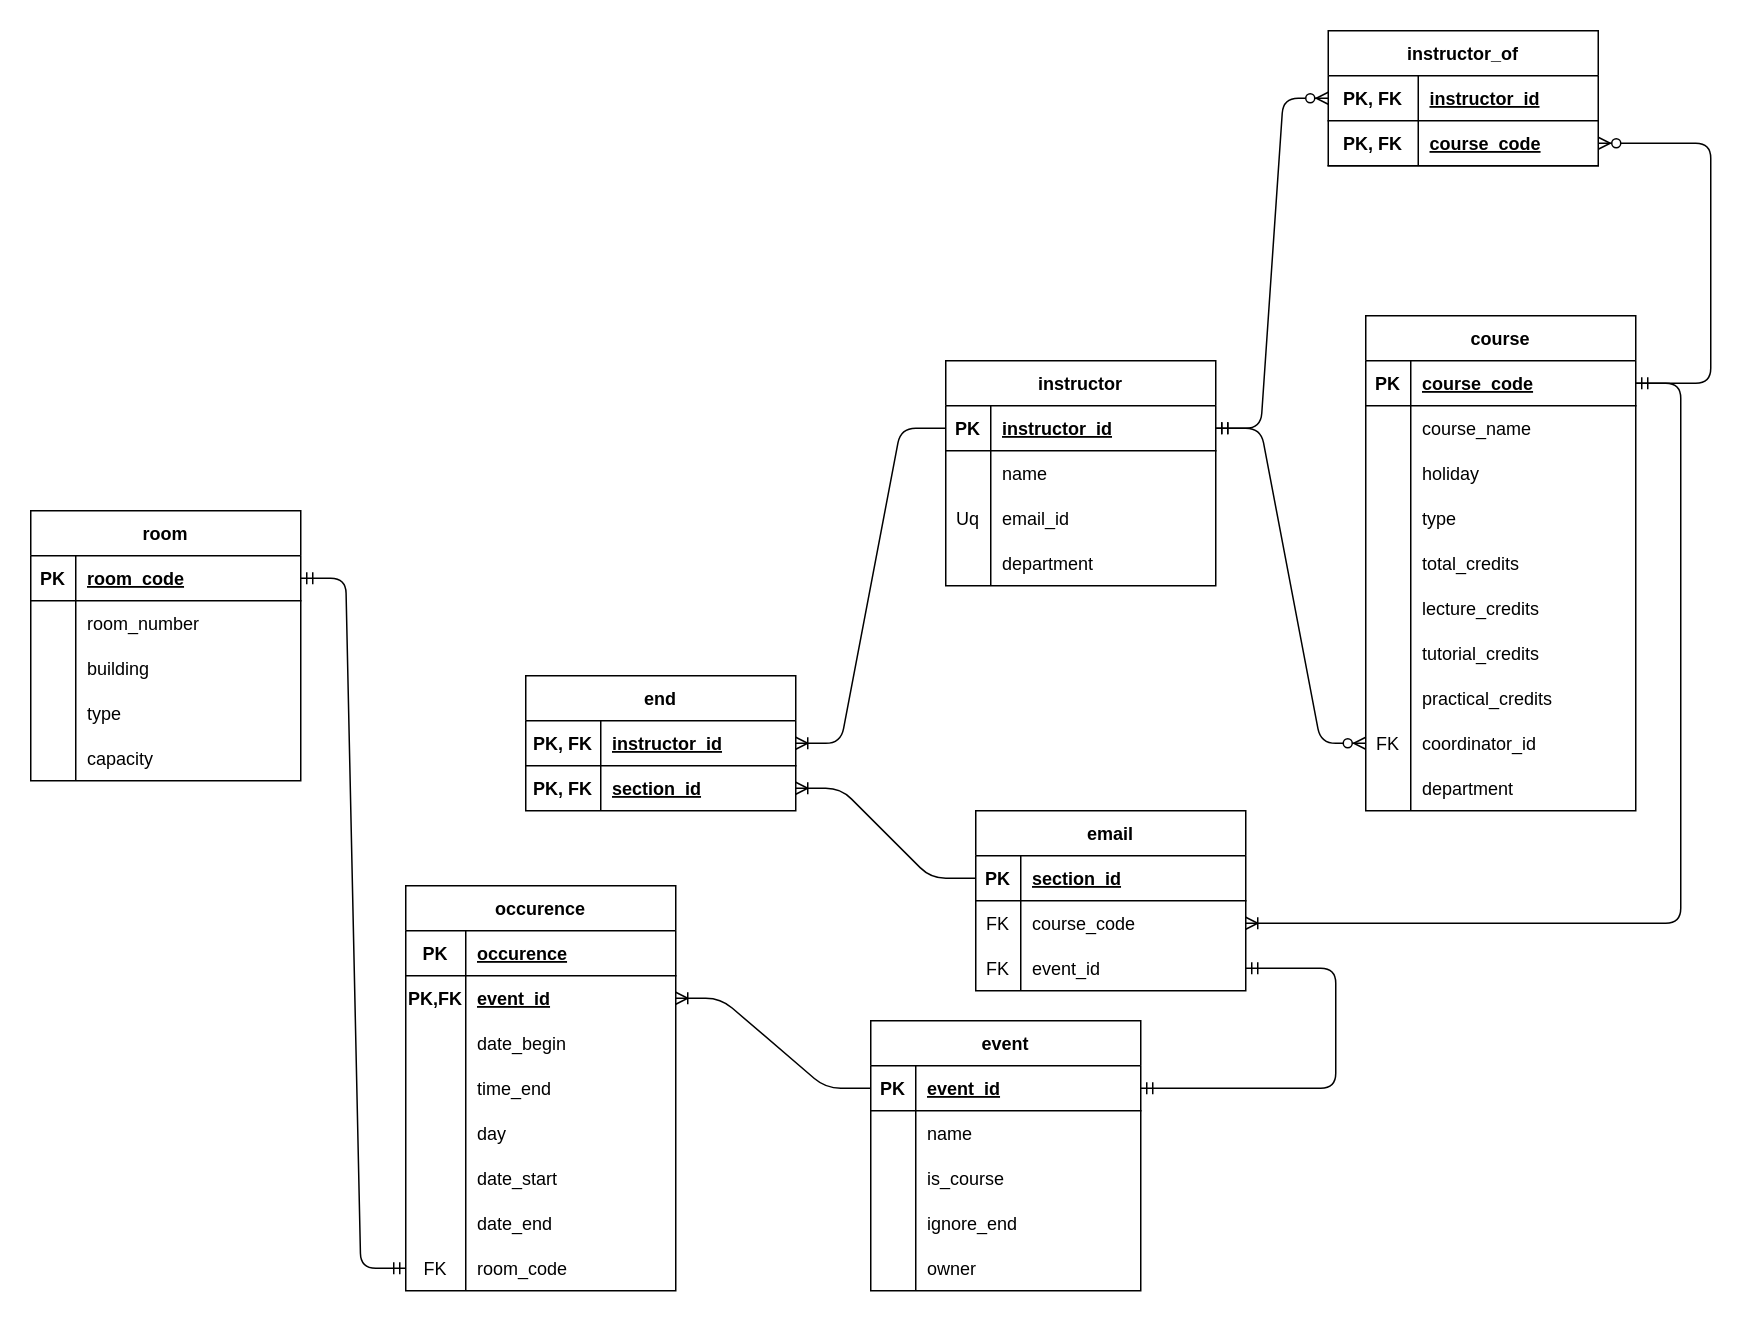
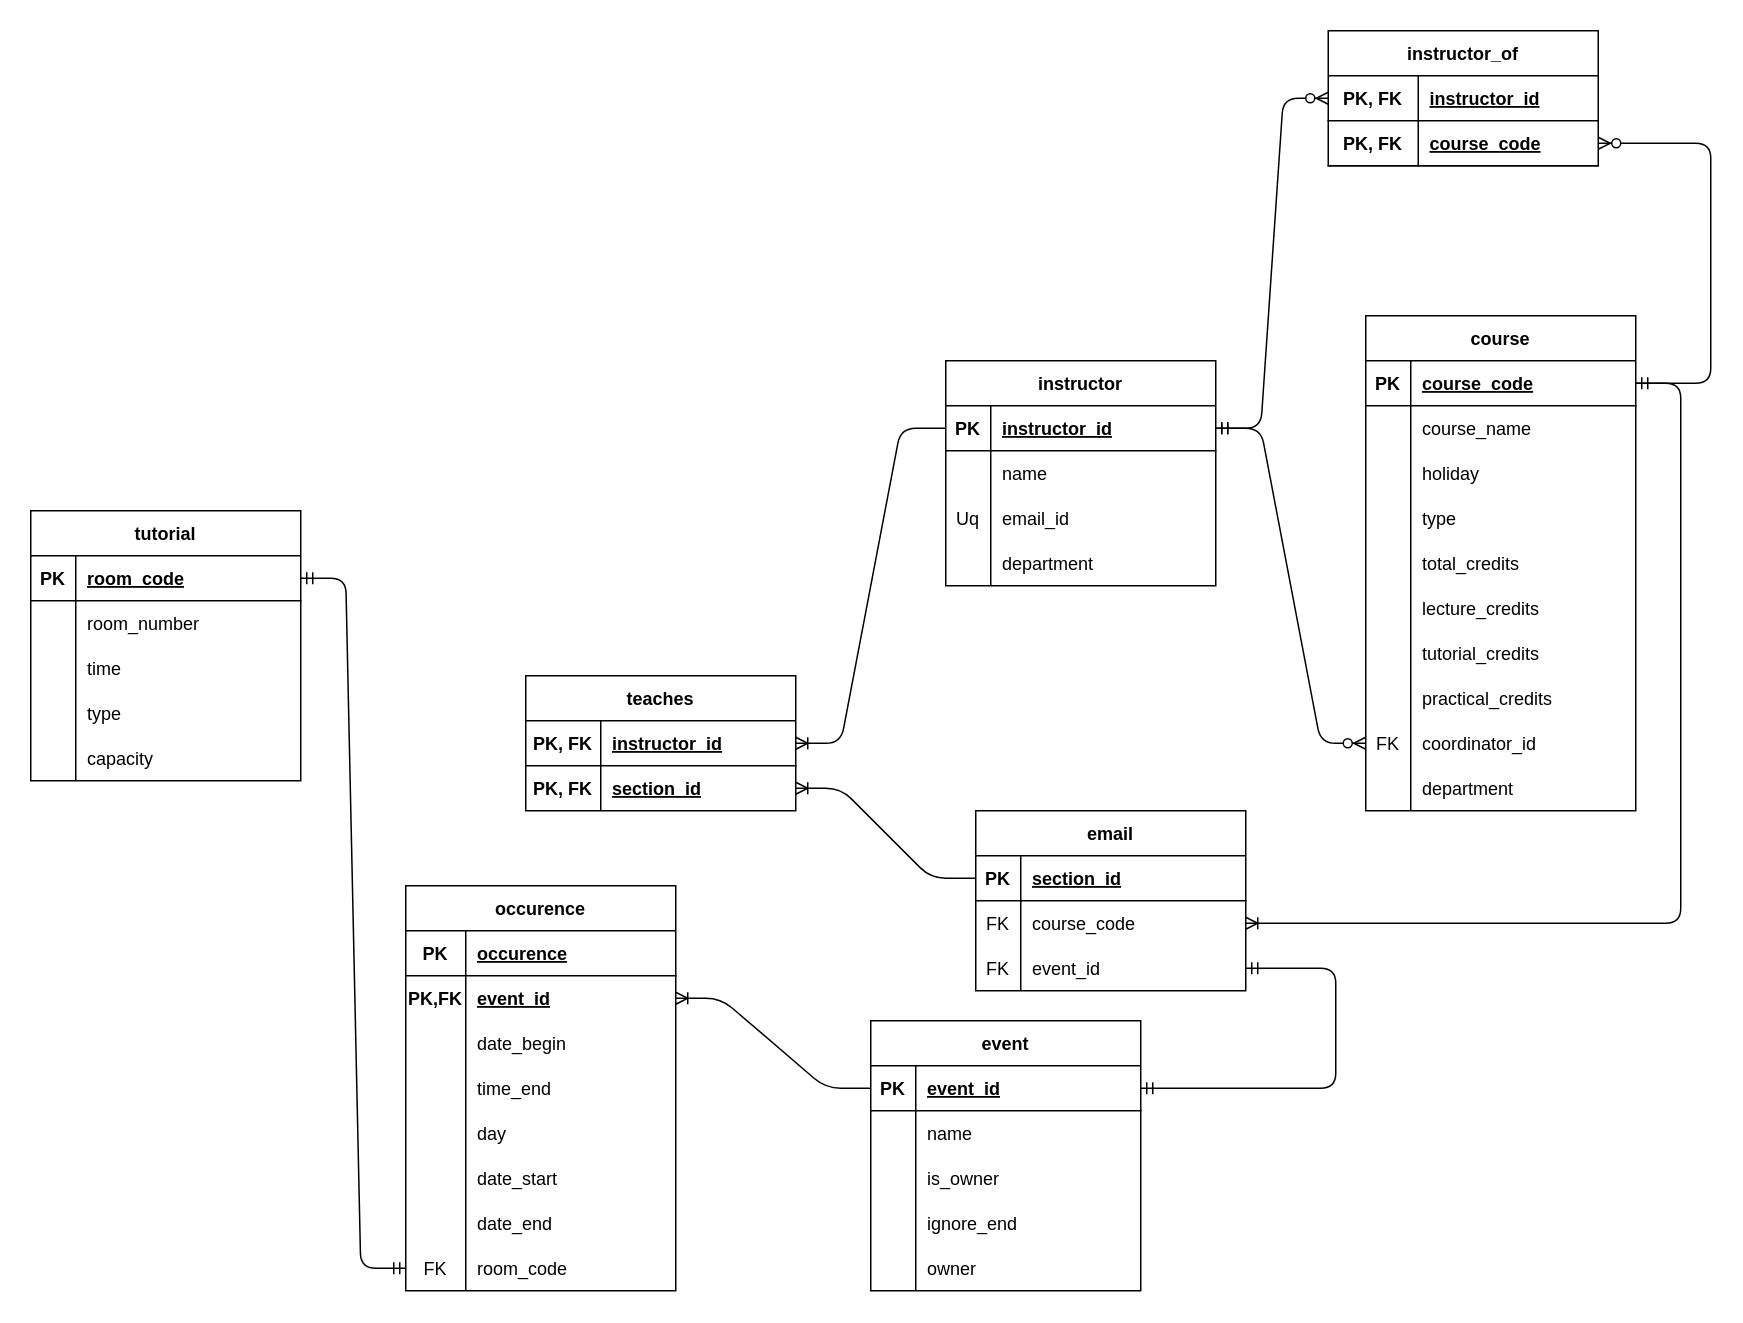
node "room": label "room" -> "tutorial"
node "building": label "building" -> "time"
node "end": label "end" -> "teaches"
node "is_course": label "is_course" -> "is_owner"
